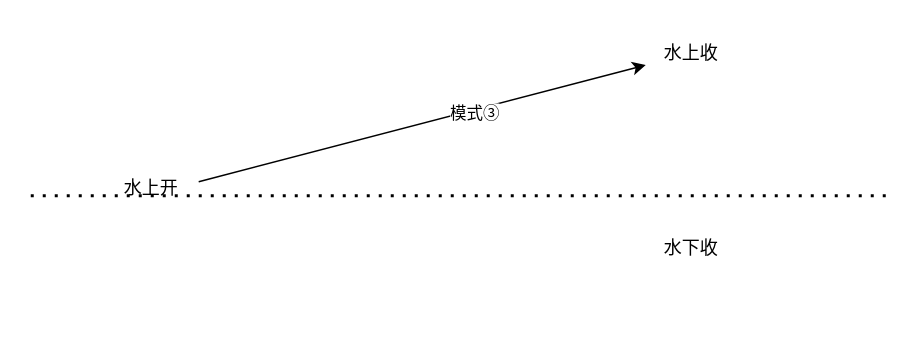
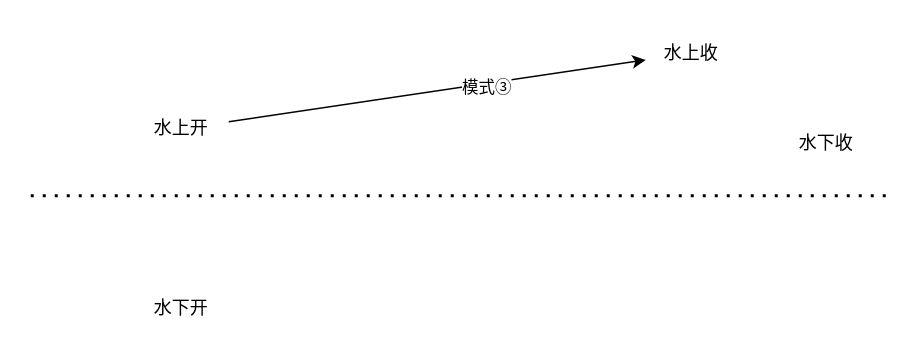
node "水上开": moved (151, 188) -> (181, 128)
node "水下收": moved (691, 248) -> (826, 143)
node "水下开": added
